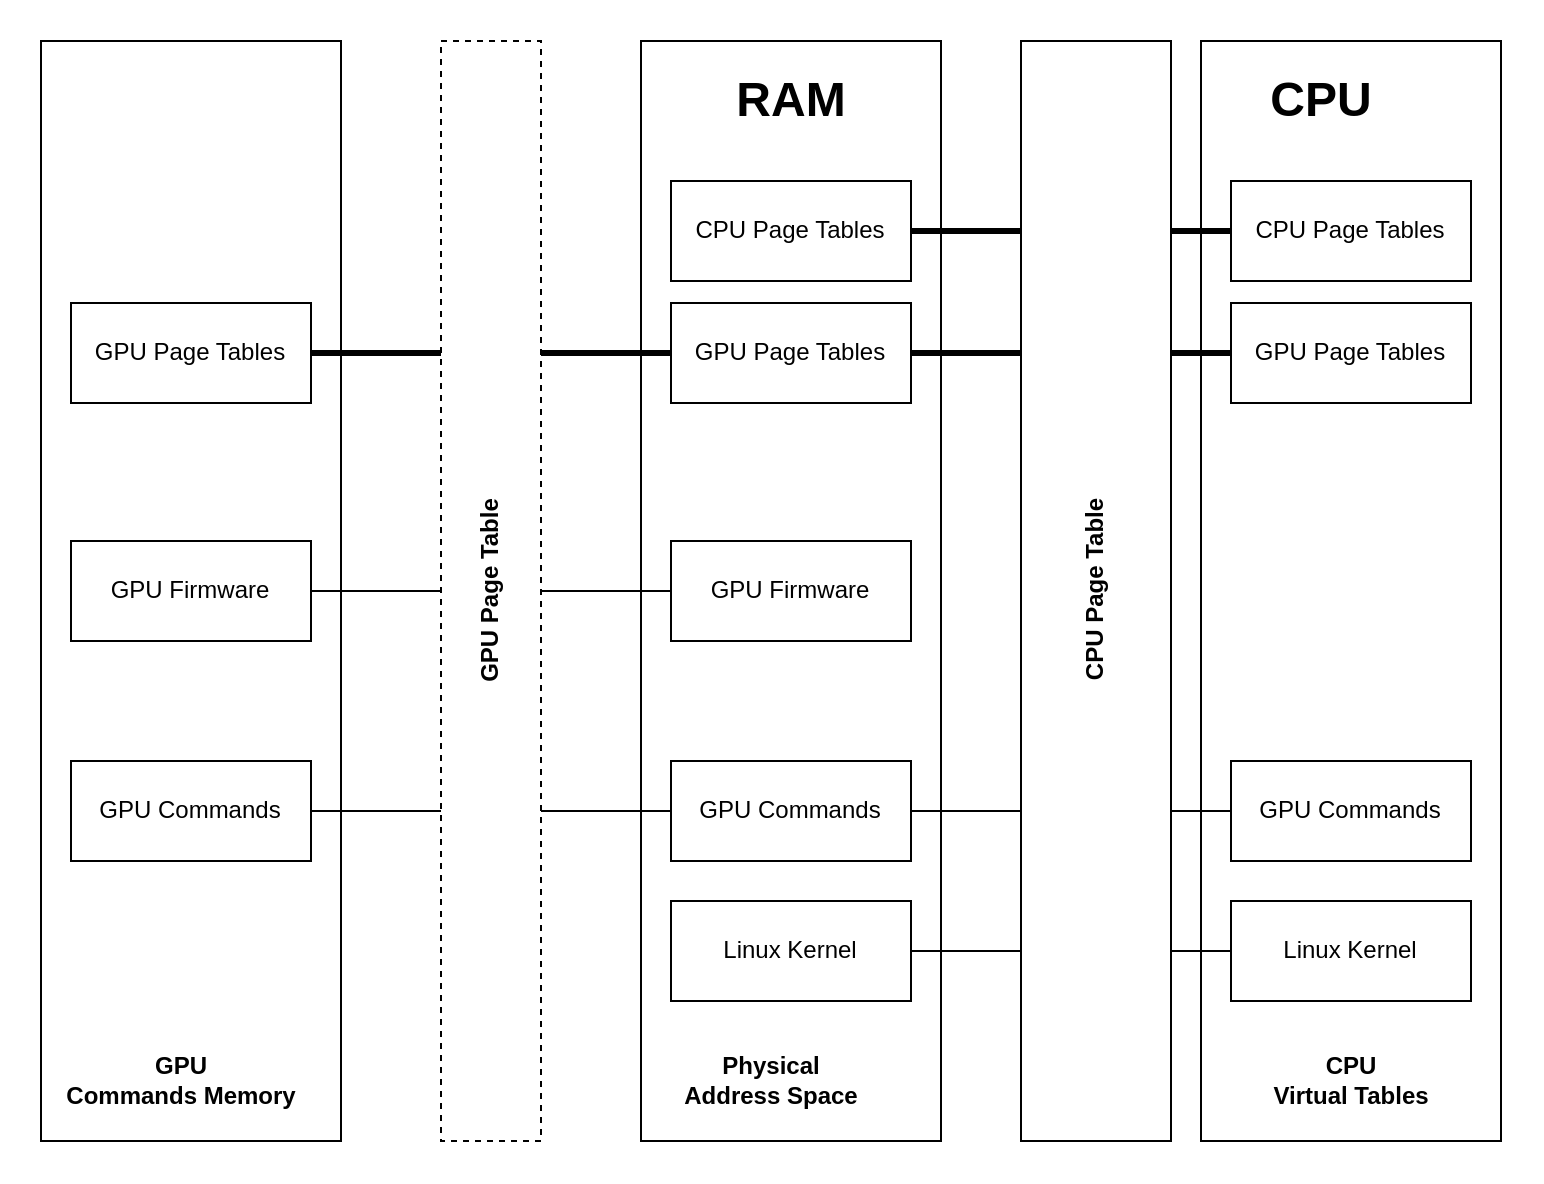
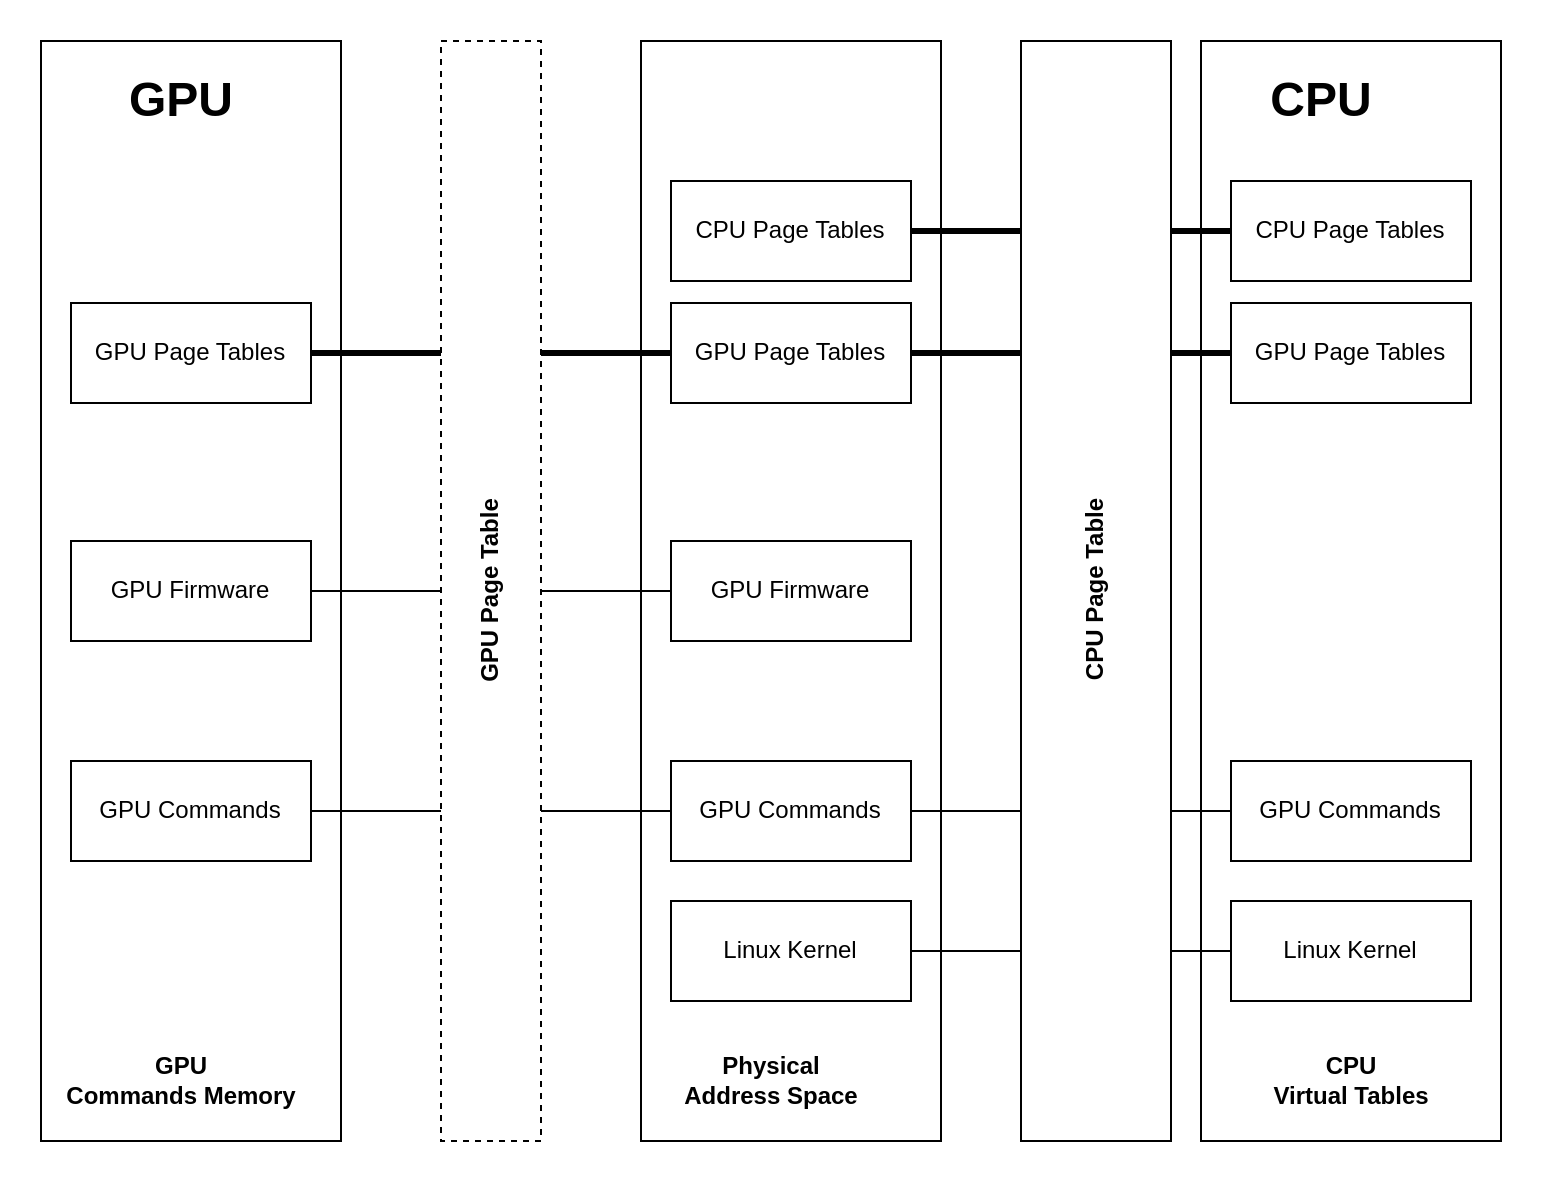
node "GPU": added
node "RAM": removed
